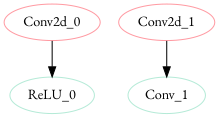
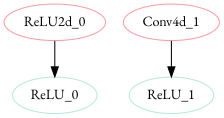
node "Conv2d_0": label "Conv2d_0" -> "ReLU2d_0"
node "Conv2d_1": label "Conv2d_1" -> "Conv4d_1"
node "Conv_1": label "Conv_1" -> "ReLU_1"
